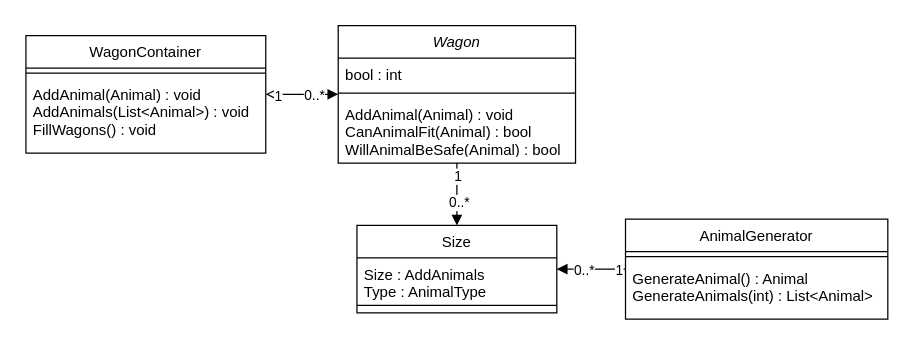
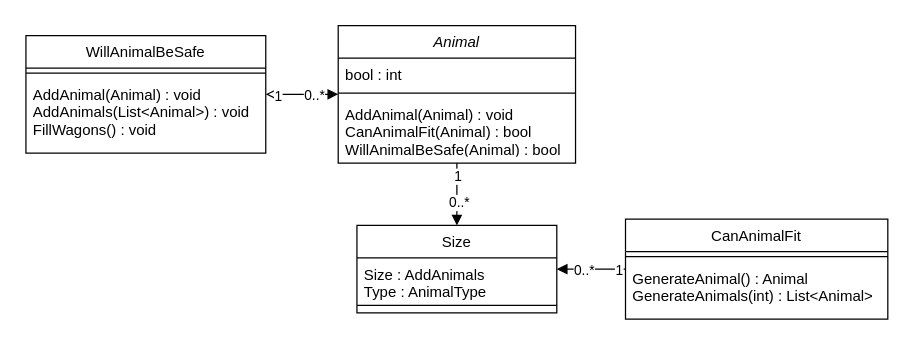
node "Wagon": label "Wagon" -> "Animal"
node "WagonContainer": label "WagonContainer" -> "WillAnimalBeSafe"
node "AnimalGenerator": label "AnimalGenerator" -> "CanAnimalFit"
